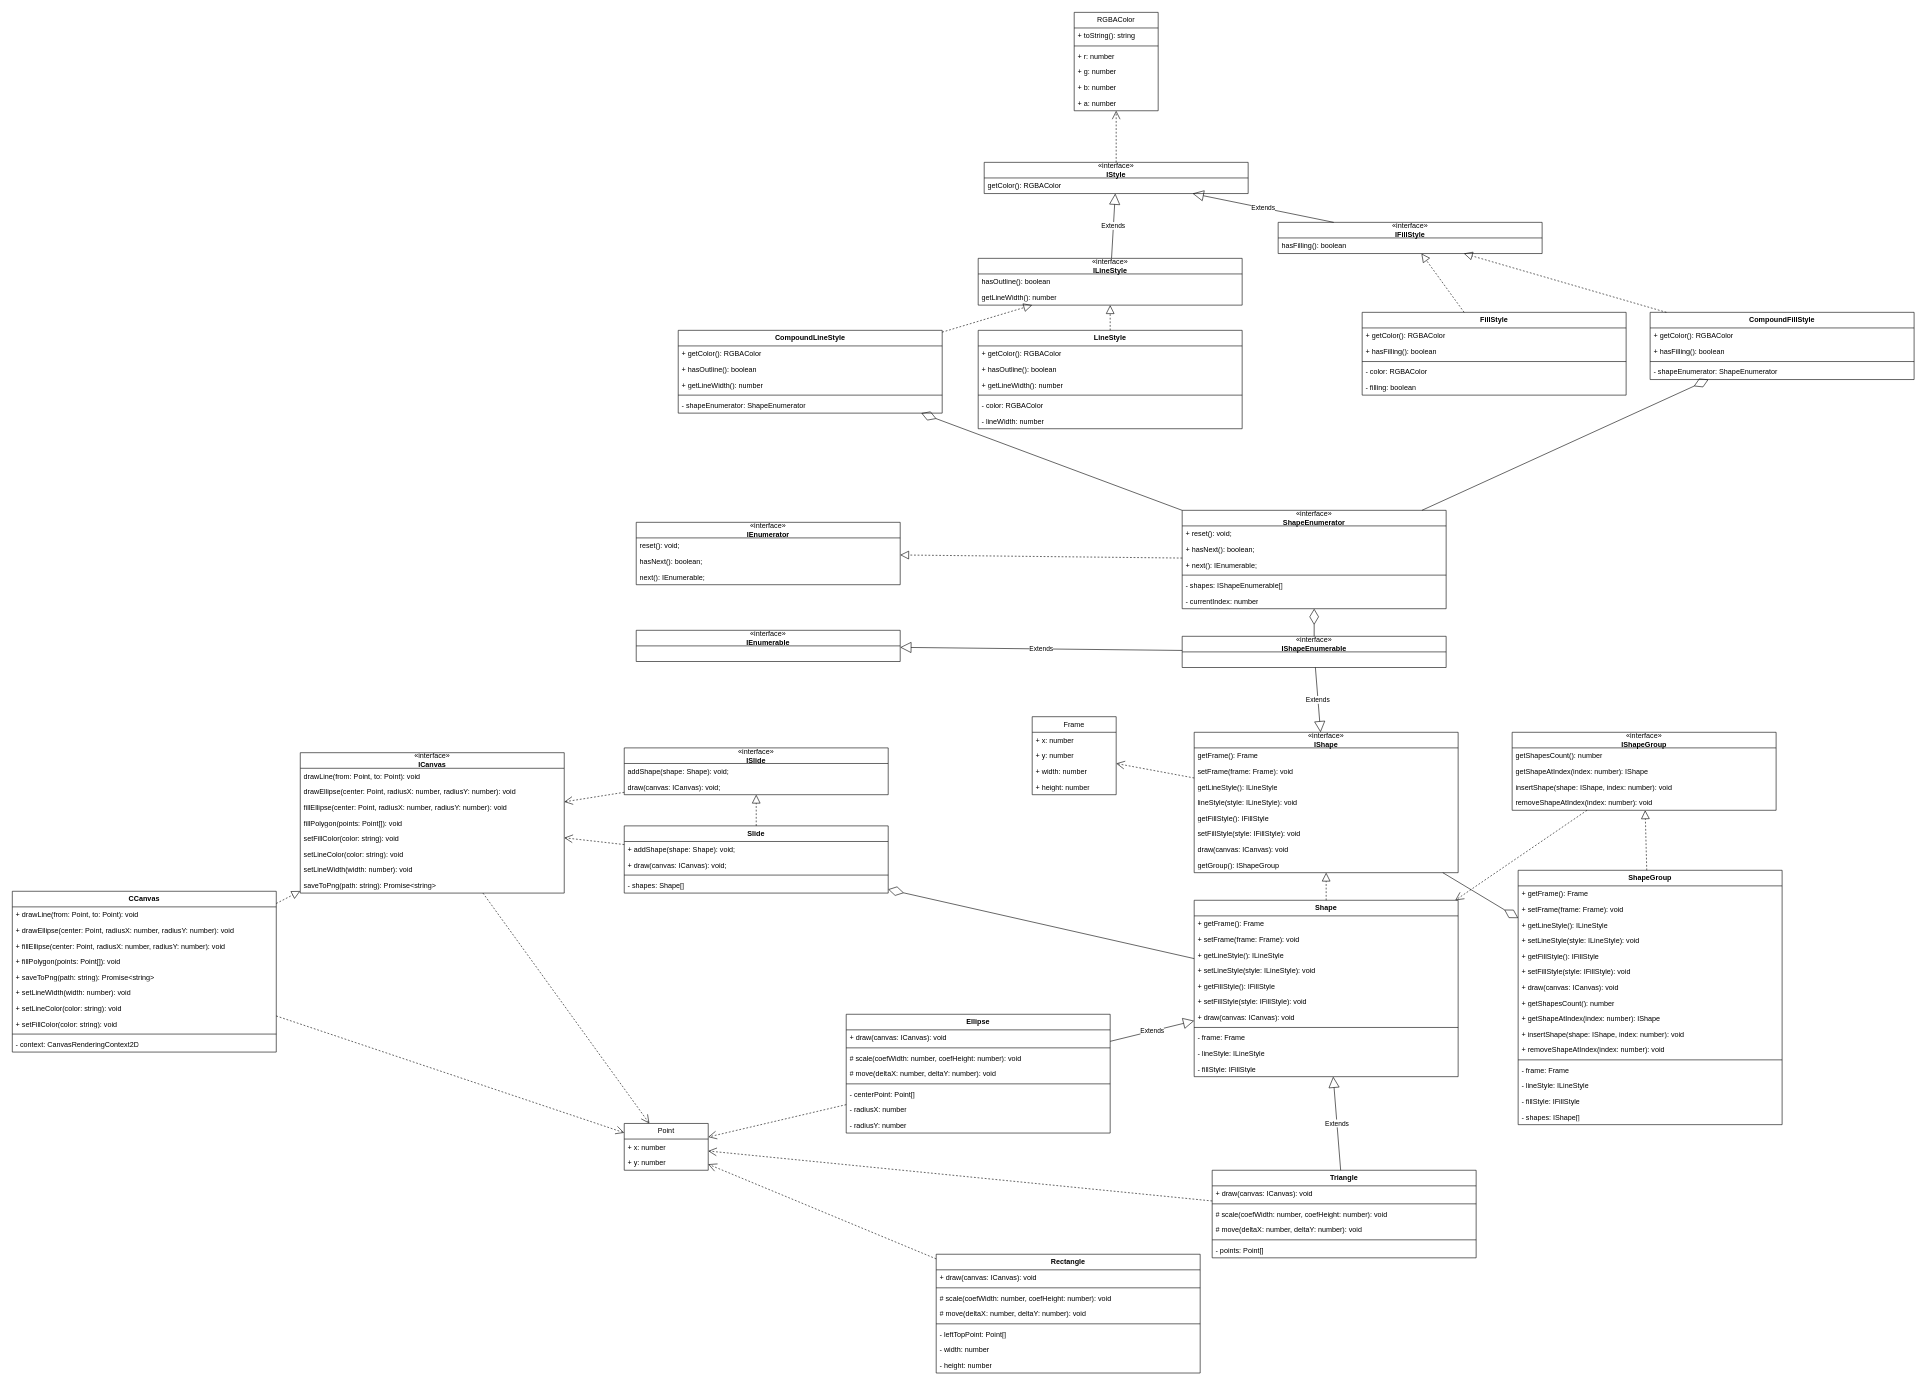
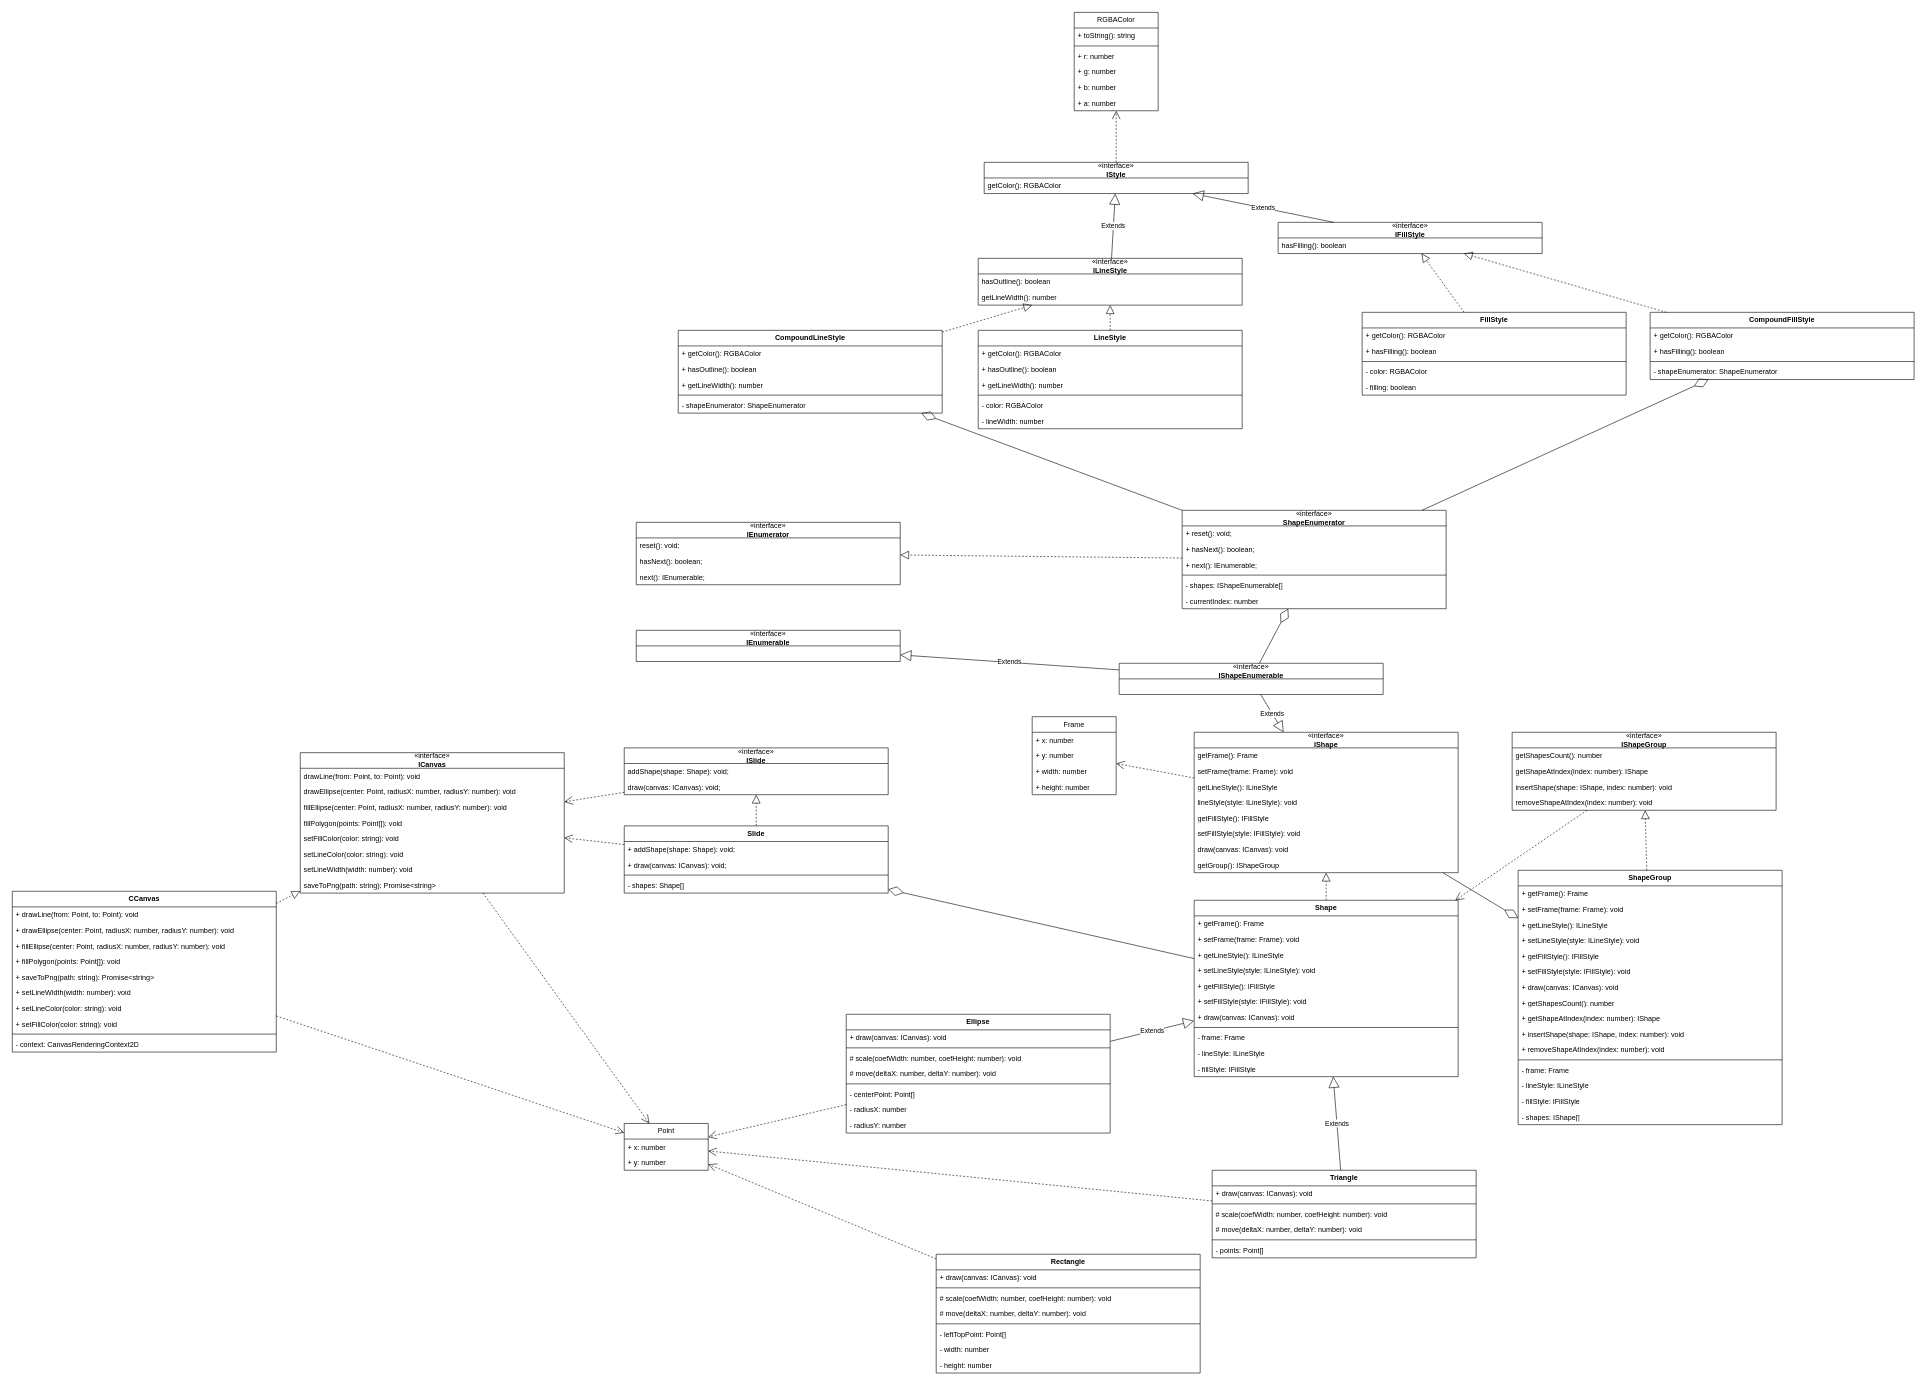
node "«interface»IShapeEnumerable": moved (1314, 652) -> (1251, 679)
